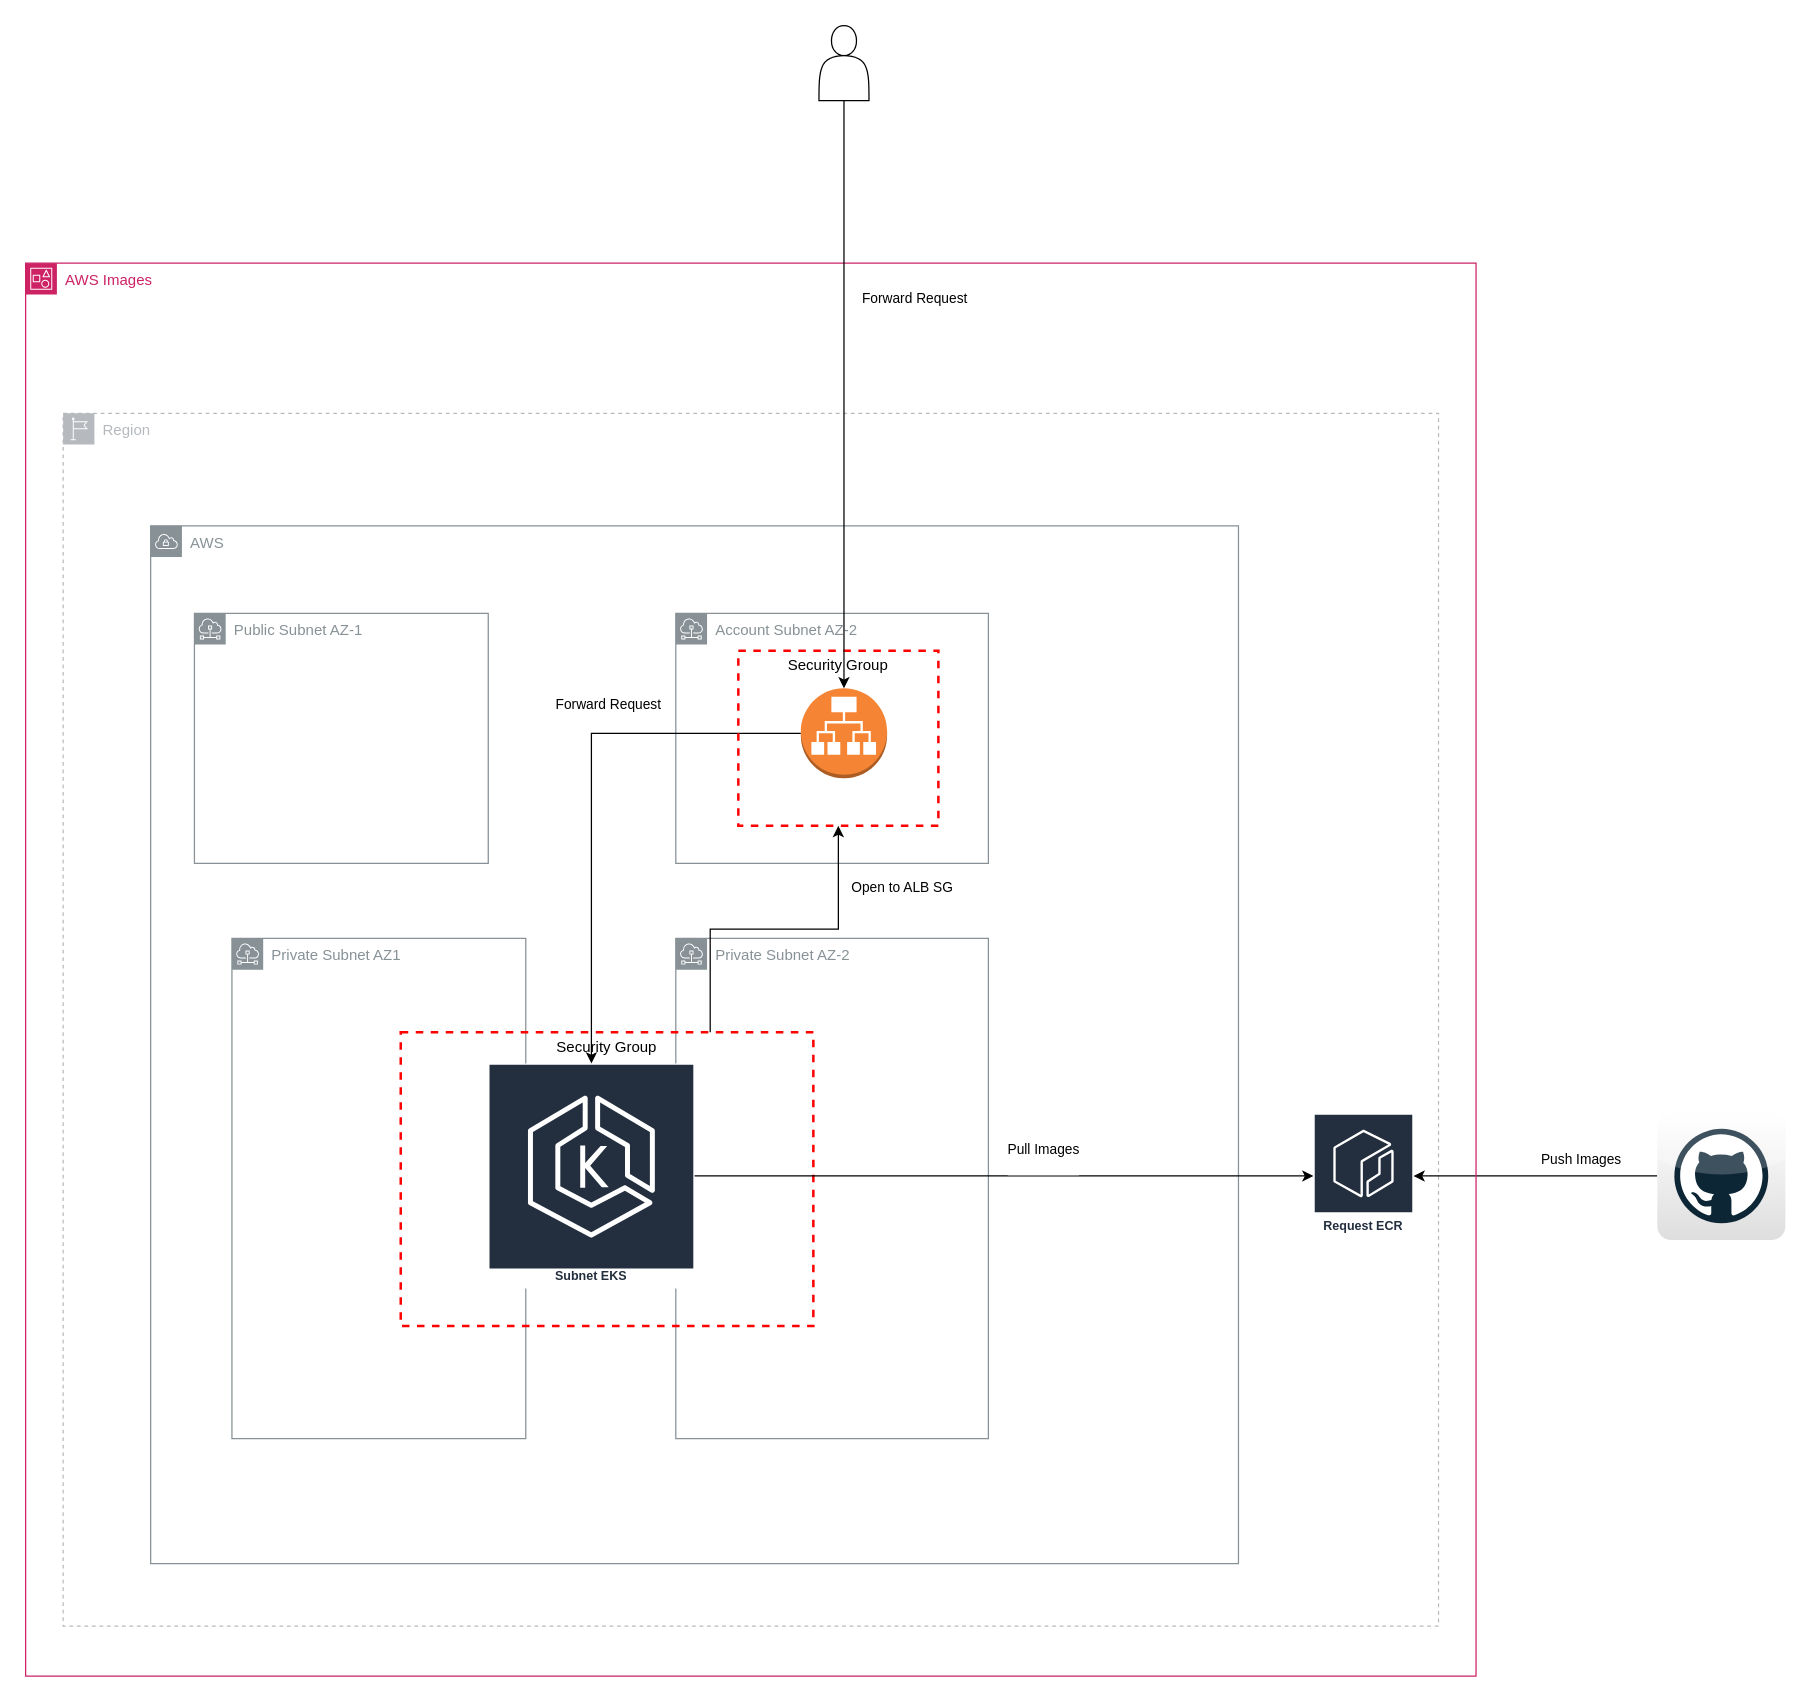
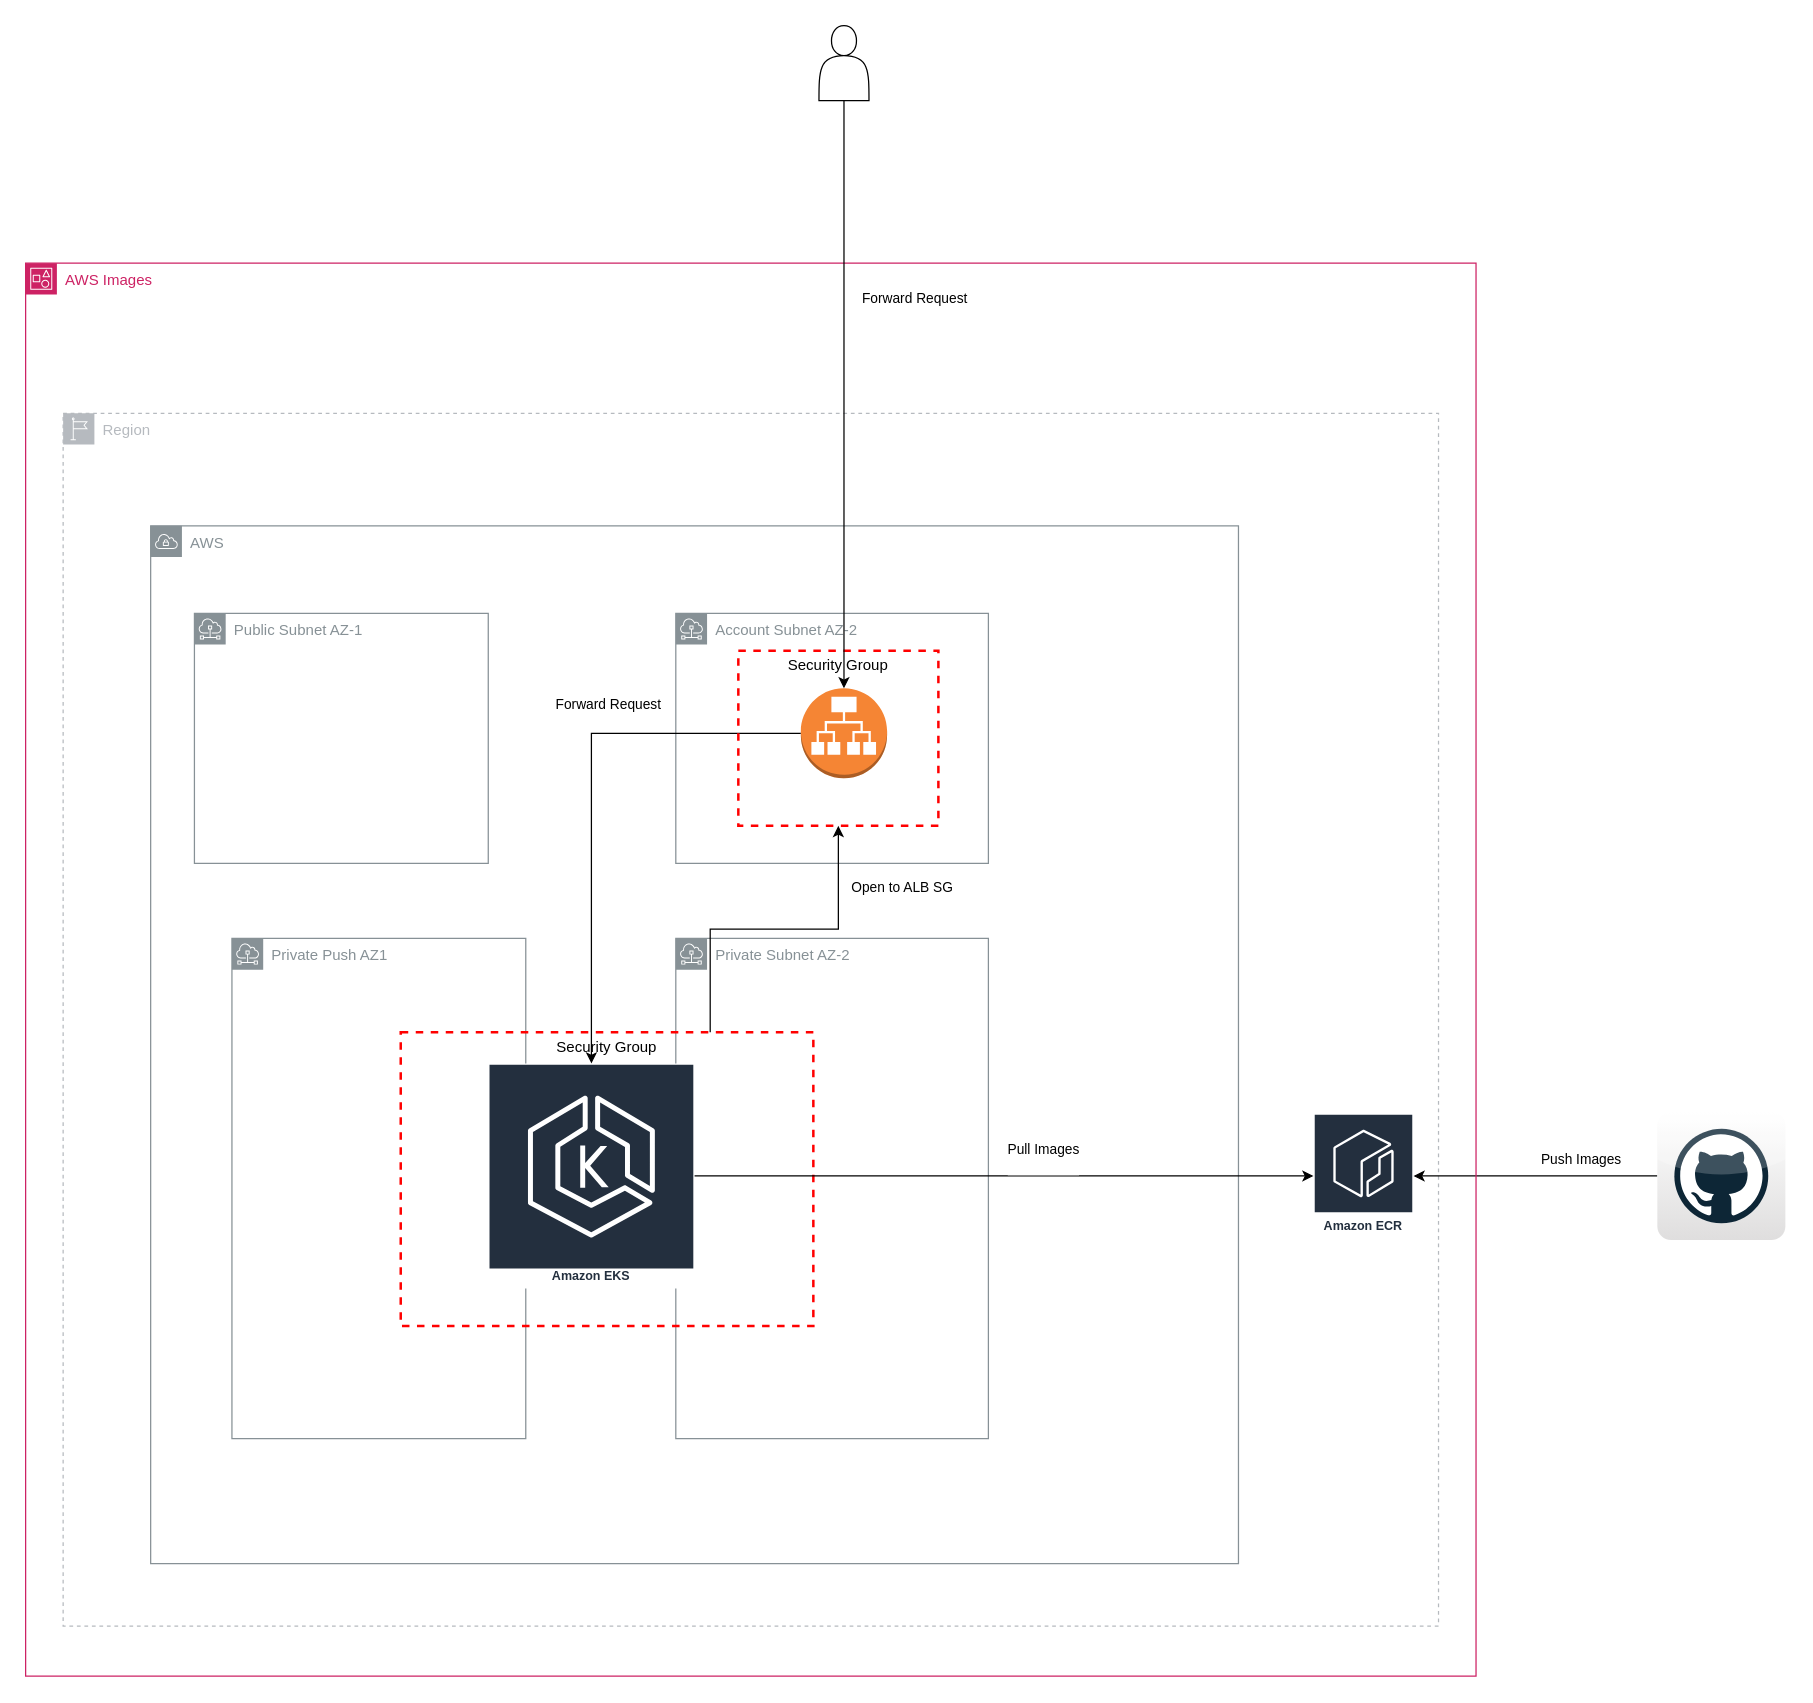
node "Private Subnet AZ1": label "Private Subnet AZ1" -> "Private Push AZ1"
node "Request ECR": label "Request ECR" -> "Amazon ECR"
node "Subnet EKS": label "Subnet EKS" -> "Amazon EKS"
